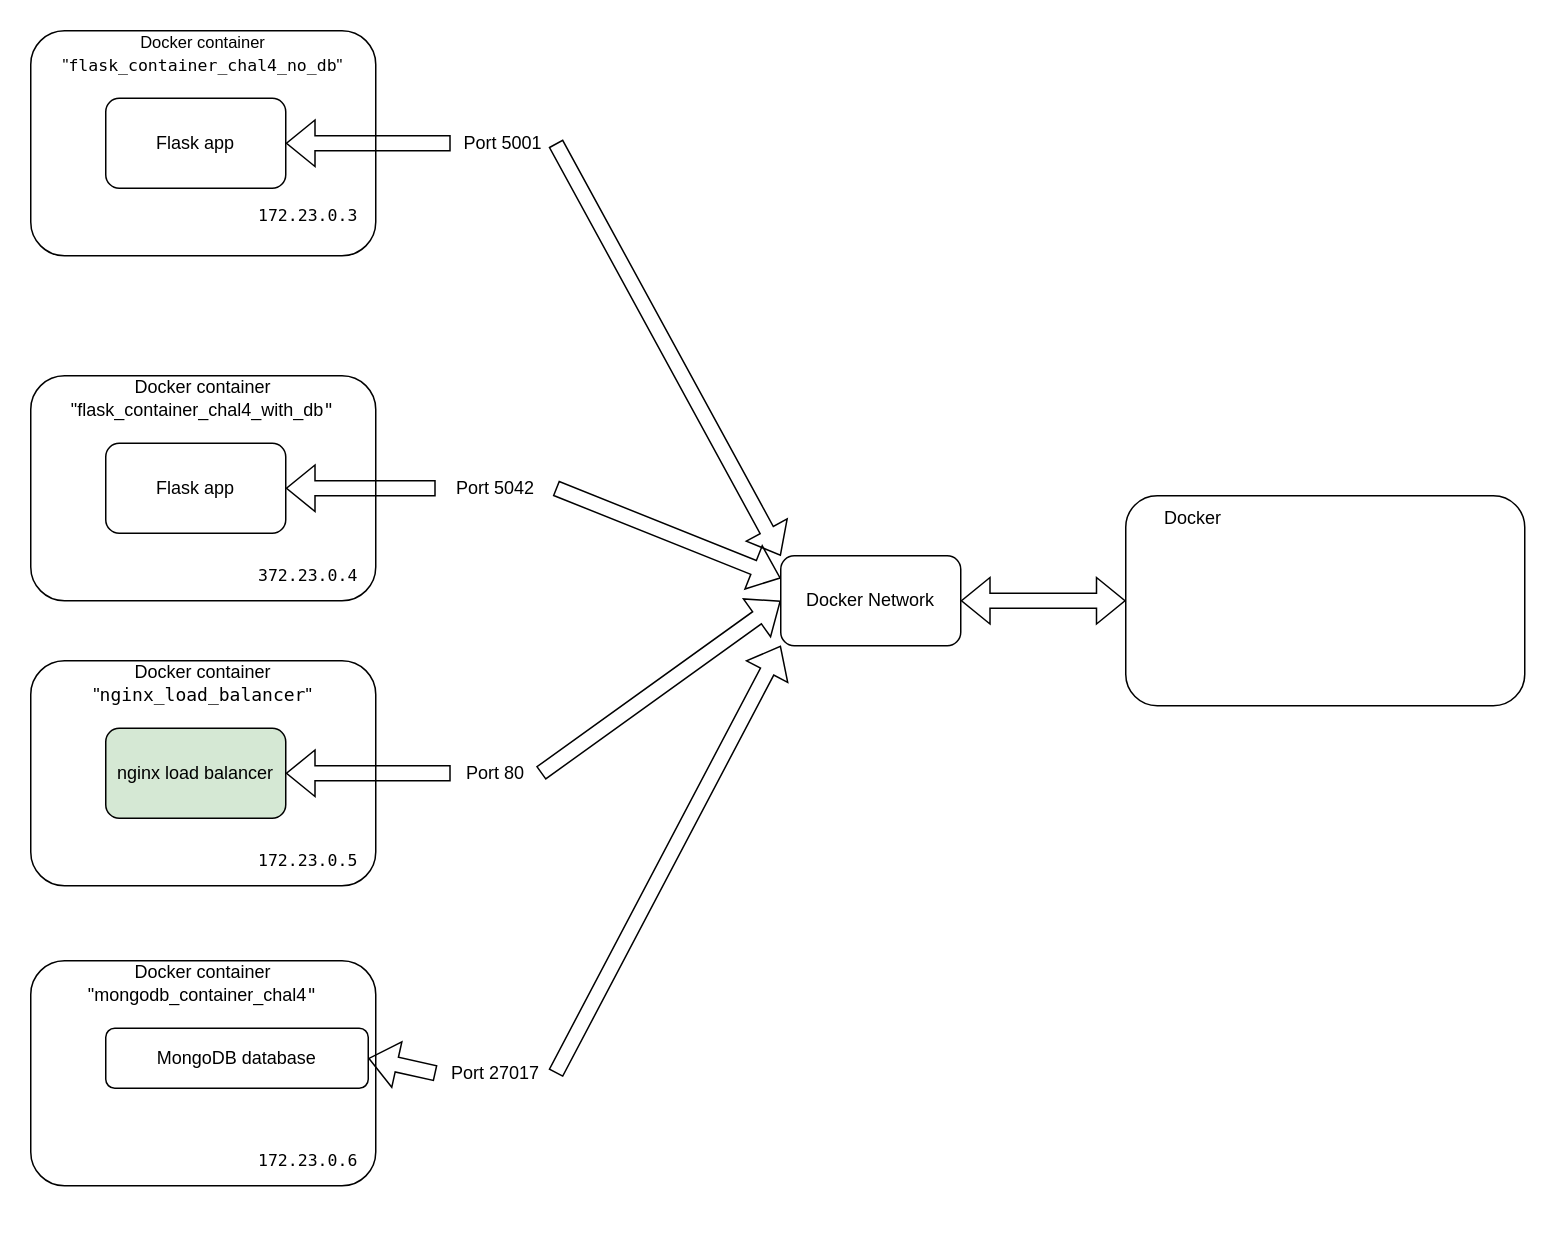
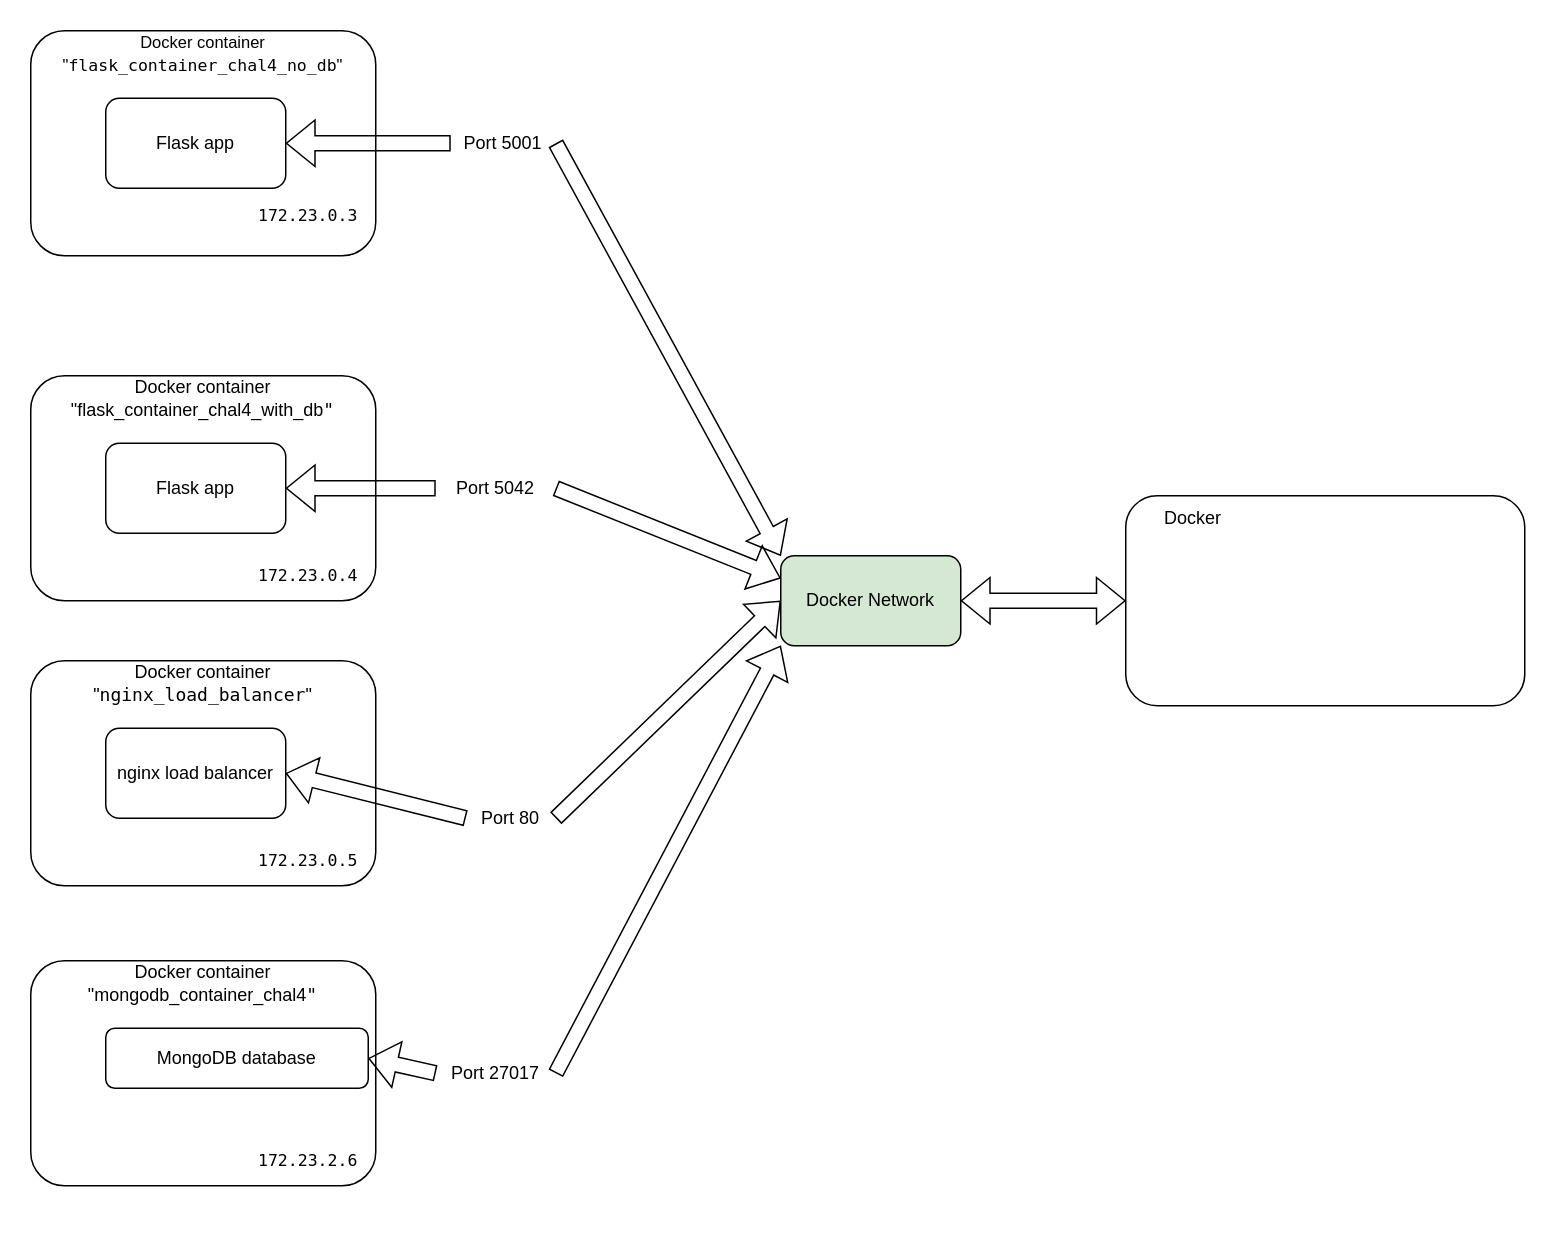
node "372.23.0.4": label "372.23.0.4" -> "172.23.0.4"
node "Docker Network": fillcolor #ffffff -> #d5e8d4
node "nginx load balancer": fillcolor #d5e8d4 -> #ffffff
node "Port 80": moved (496, 773) -> (511, 818)
node "172.23.0.6": label "172.23.0.6" -> "172.23.2.6"
